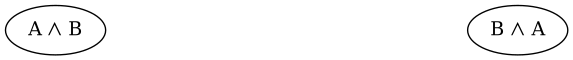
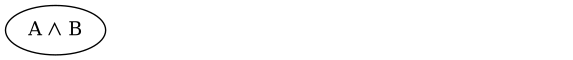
node "B ⋀ A": removed
